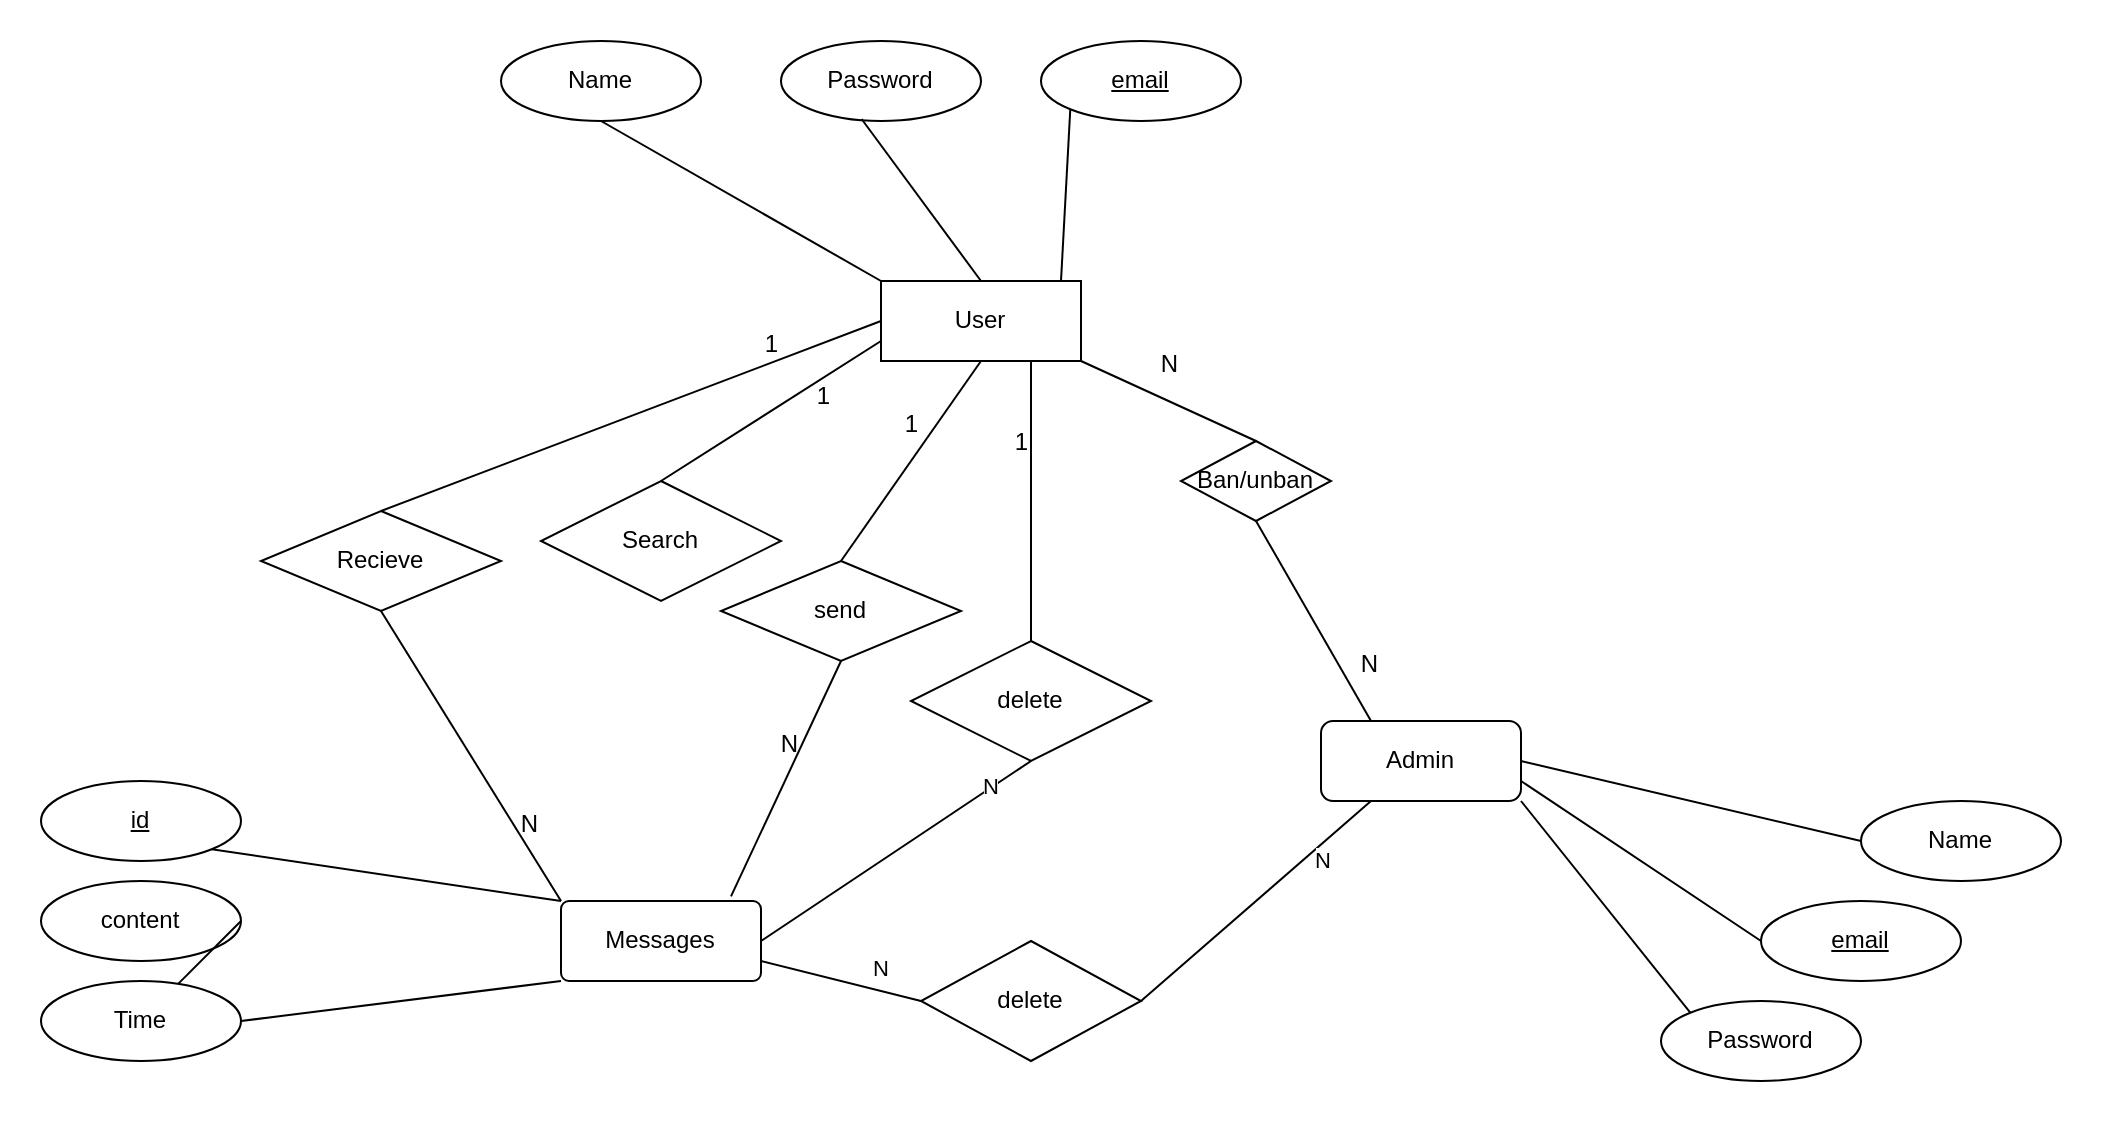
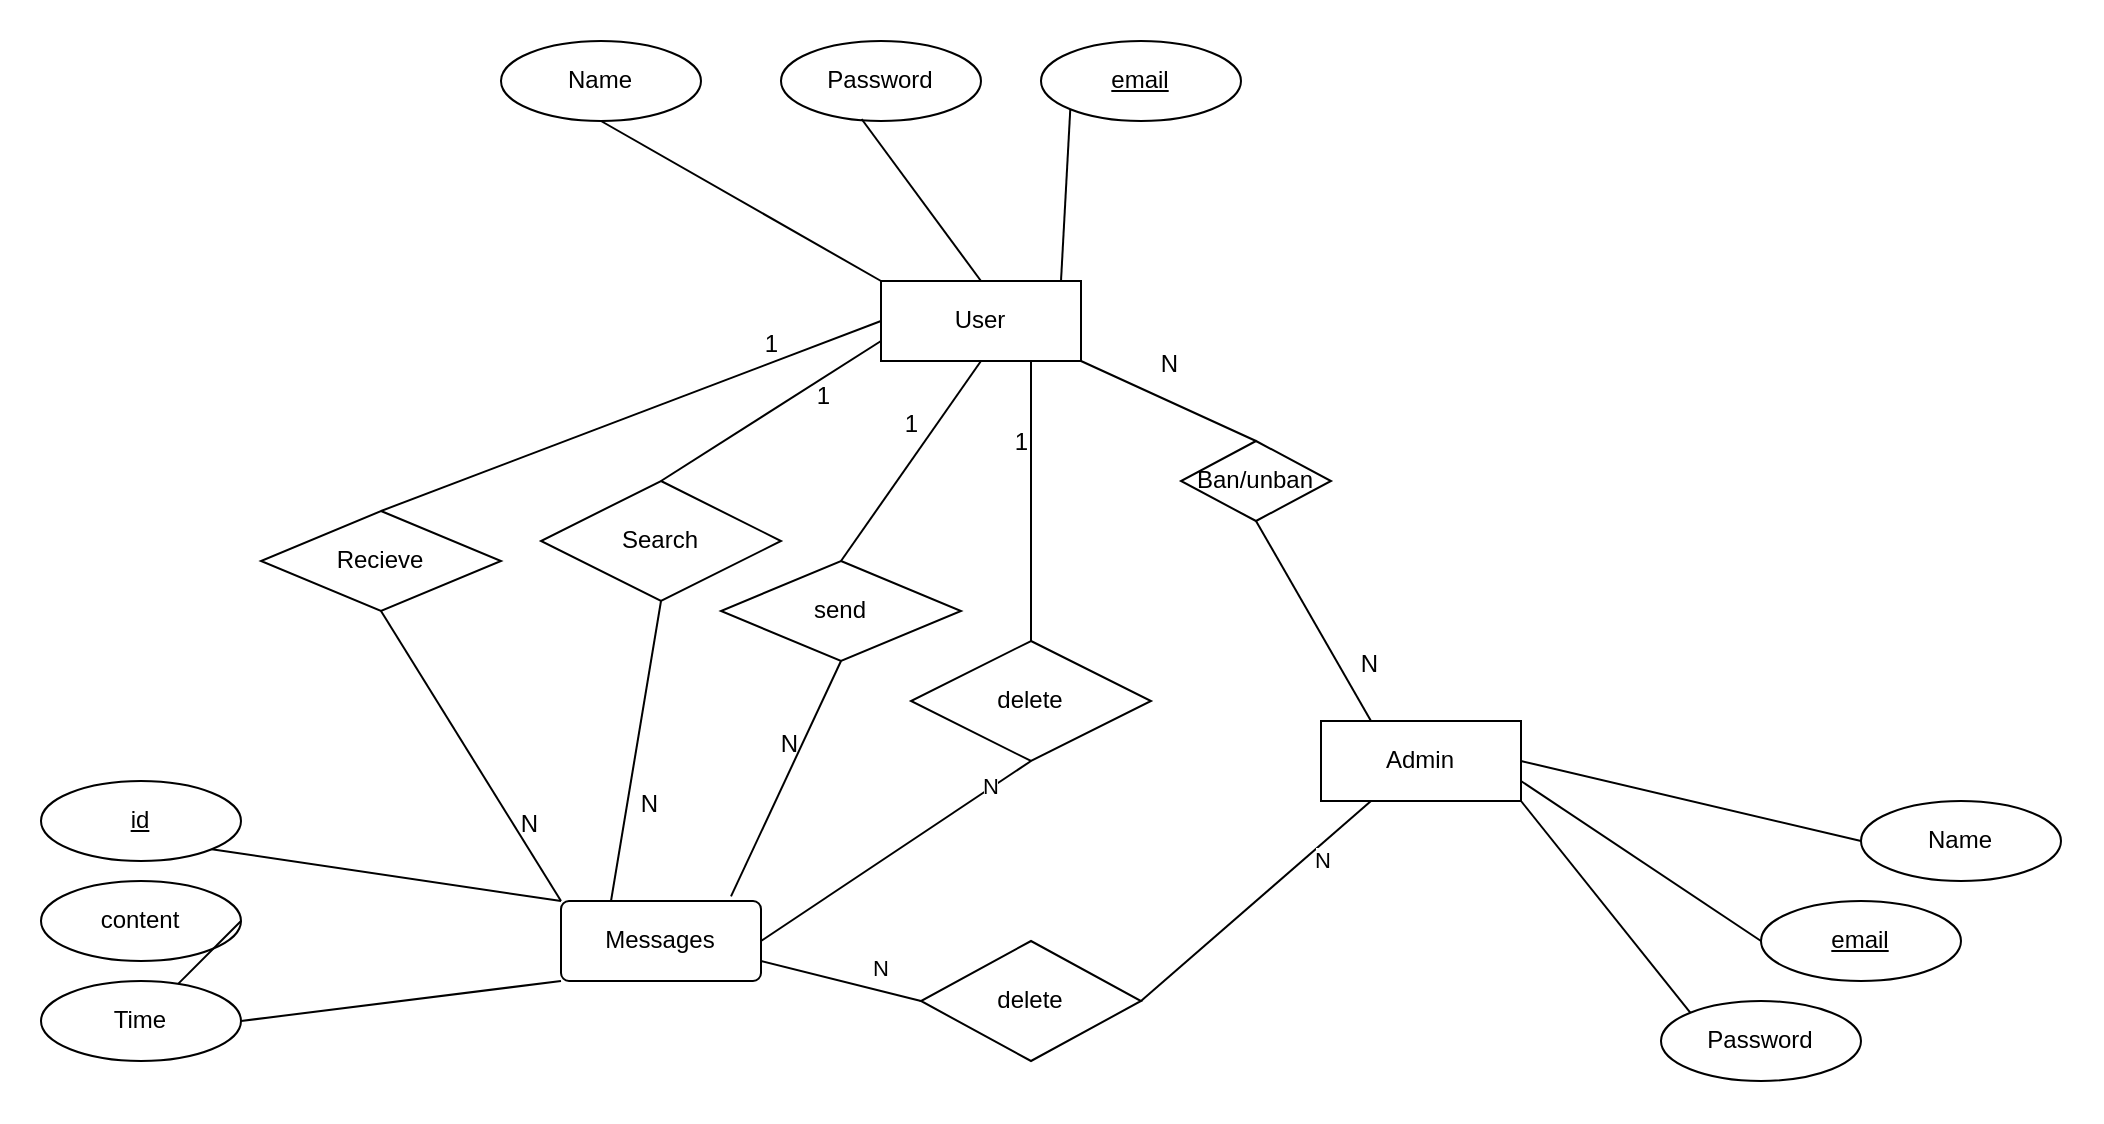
edge "Search" -- "Messages": added, label "N"
node "Admin": shape rounded rectangle -> rectangle
